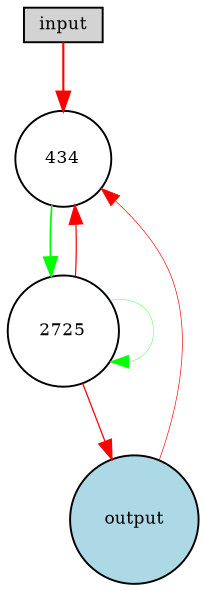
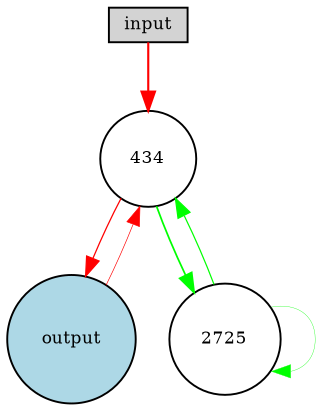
edge "2725" -> "434": color red -> green
edge "2725" -> "output": now "434" -> "output"
